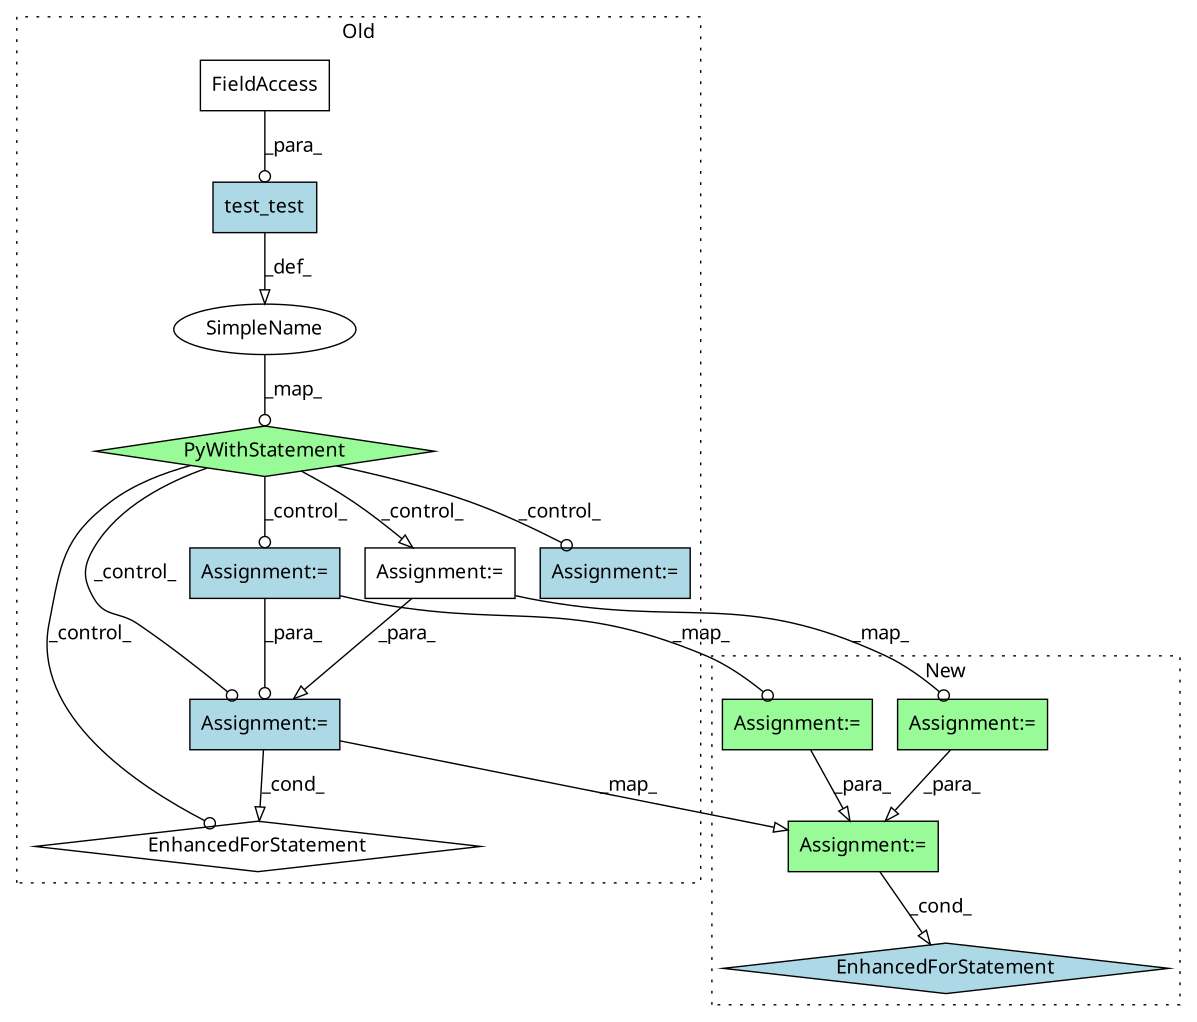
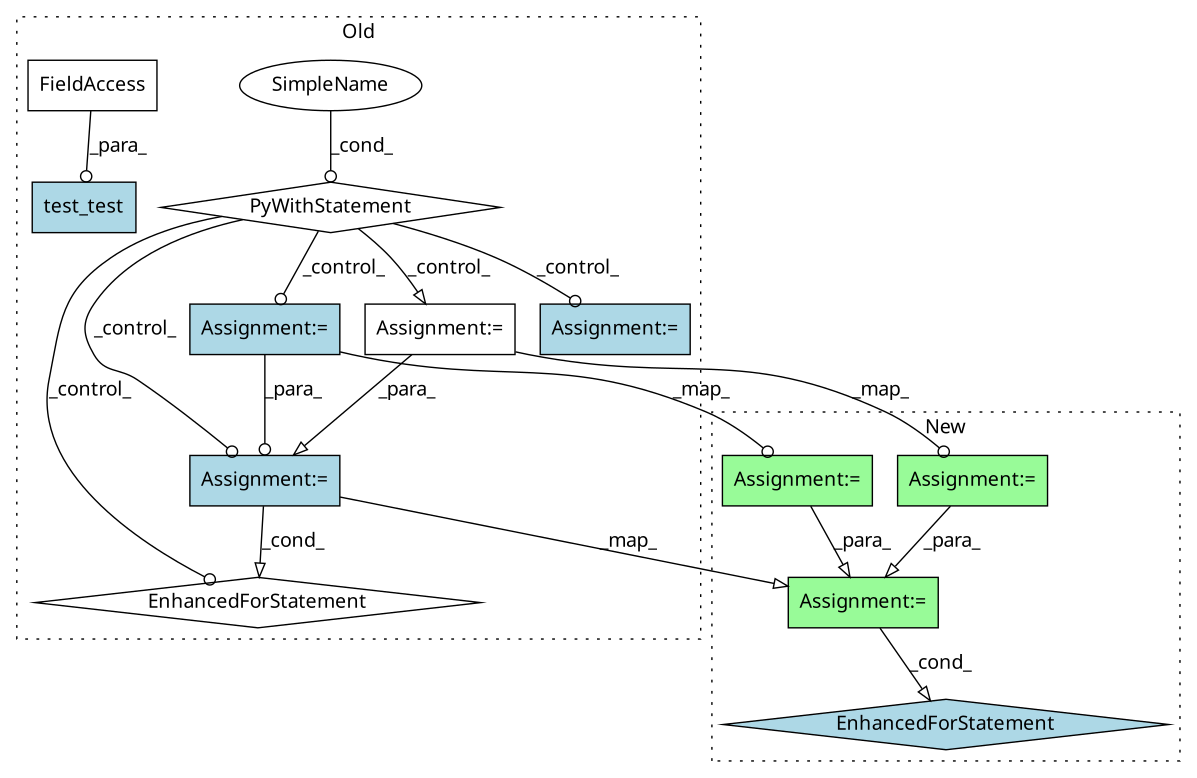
edge "test_test" -> "SimpleName": removed, label "_def_"
edge "SimpleName" -> "PyWithStatement": label "_map_" -> "_cond_"
node "PyWithStatement": fillcolor palegreen -> white
